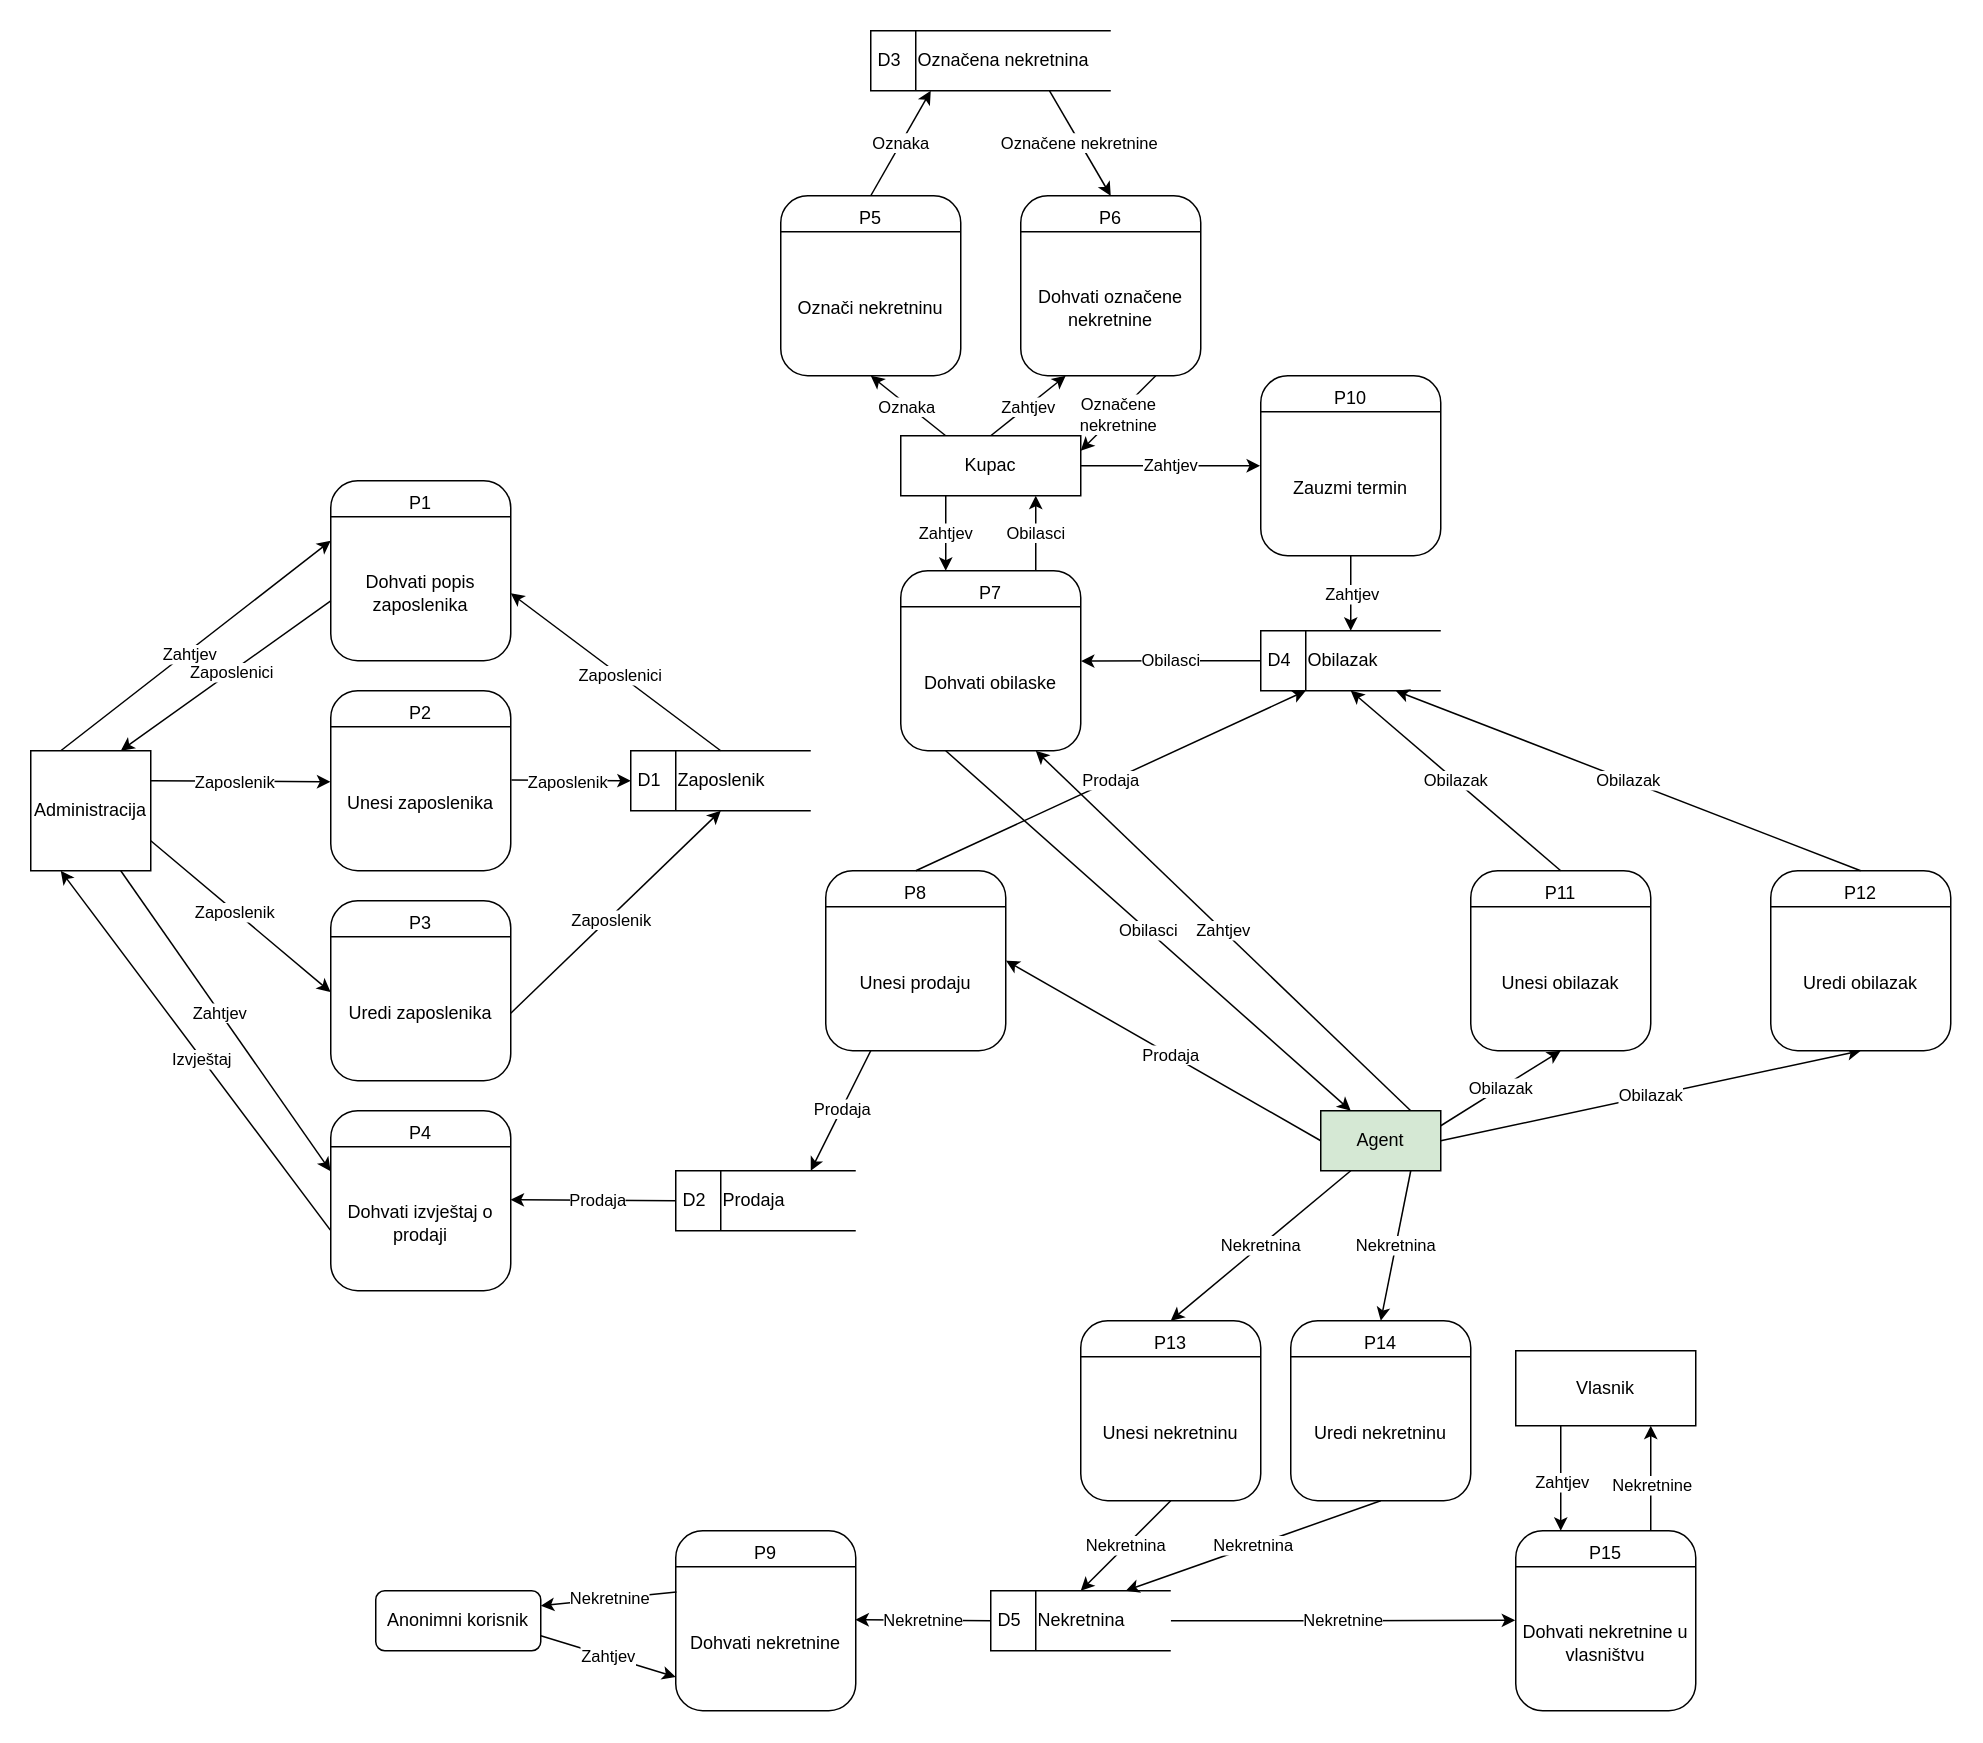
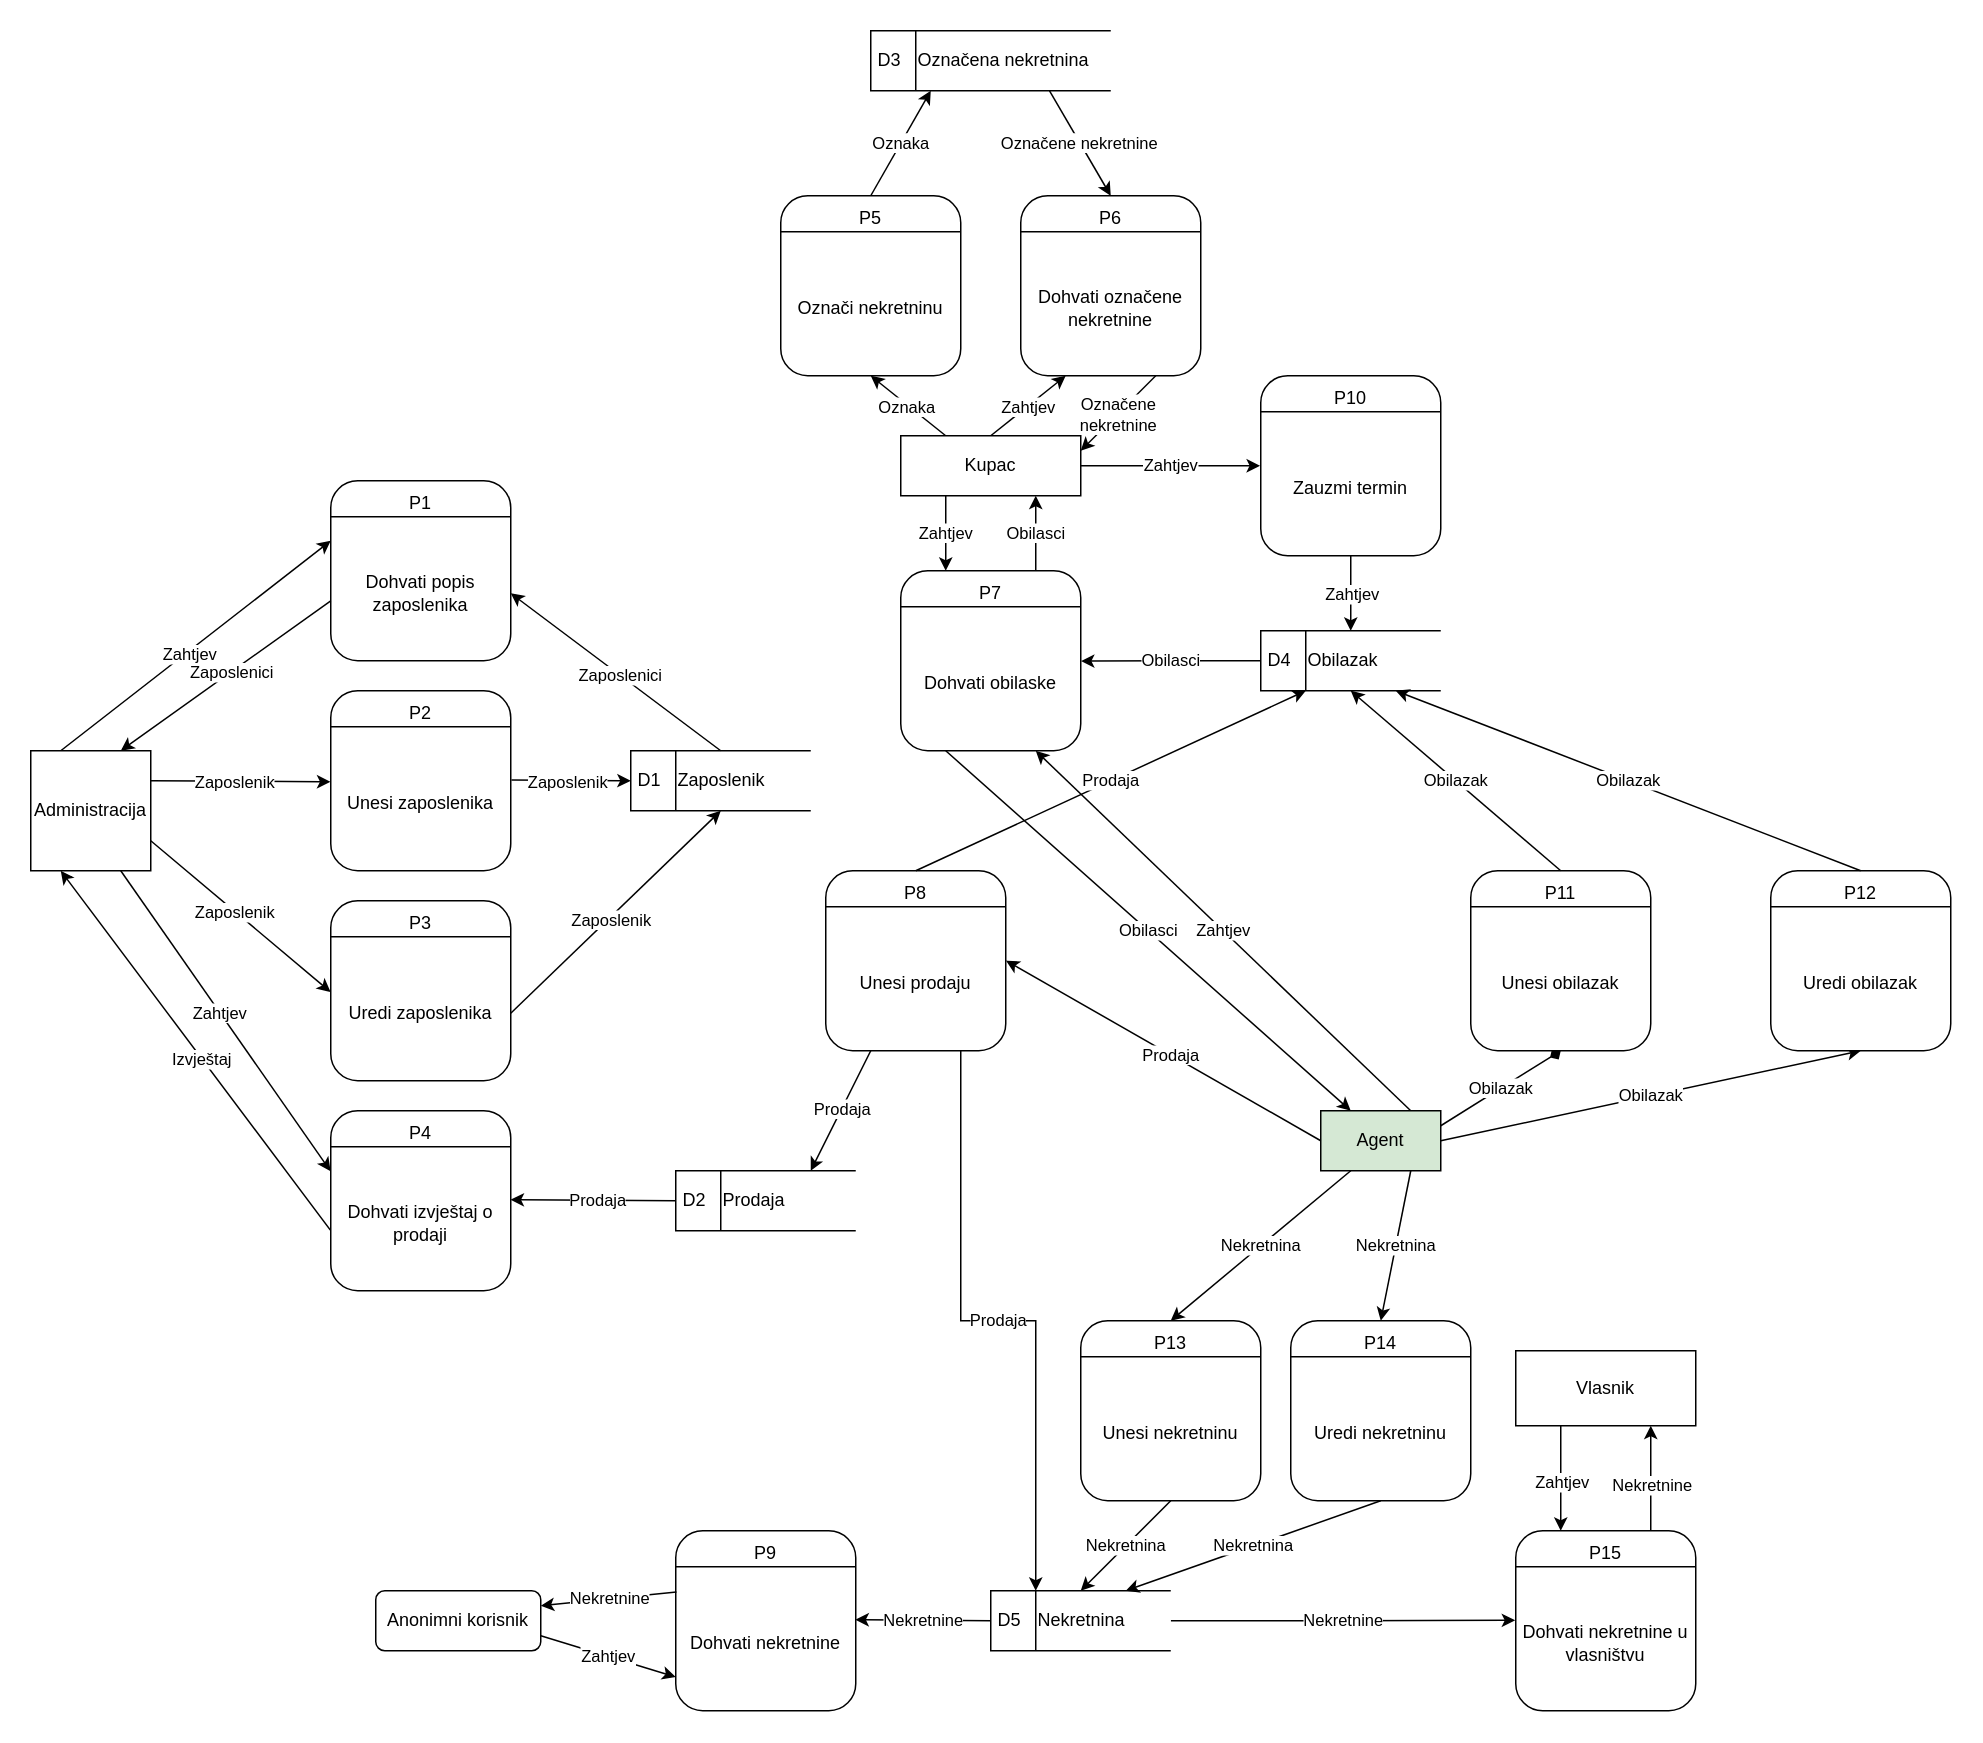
edge "Agent" -> "Unesi obilazak": arrowhead classic -> diamond
edge "Unesi prodaju" -> "D5 Nekretnina": added, label "Prodaja"
